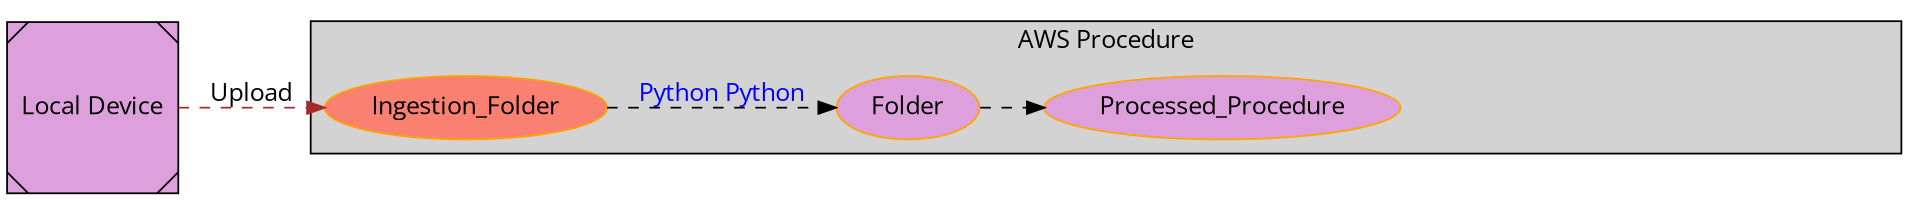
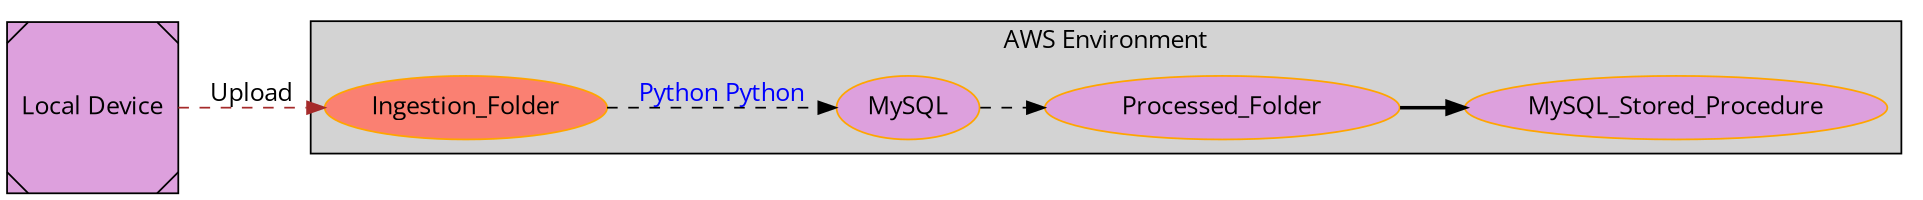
cluster "AWS Procedure": label "AWS Procedure" -> "AWS Environment"
node "Folder": label "Folder" -> "MySQL"
node "Processed_Procedure": label "Processed_Procedure" -> "Processed_Folder"
node "MySQL_Stored_Procedure": added
